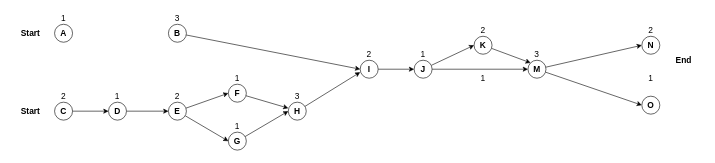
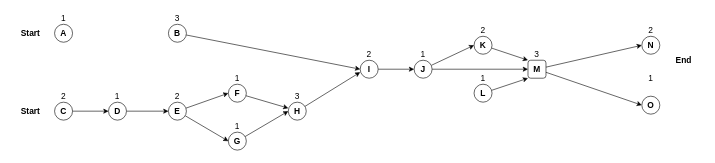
node "M": shape ellipse -> rounded rectangle
edge "L" -> "M": added
node "L": added
